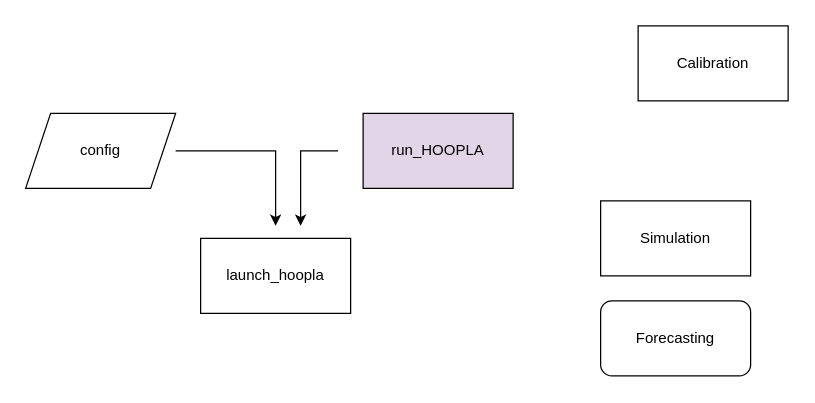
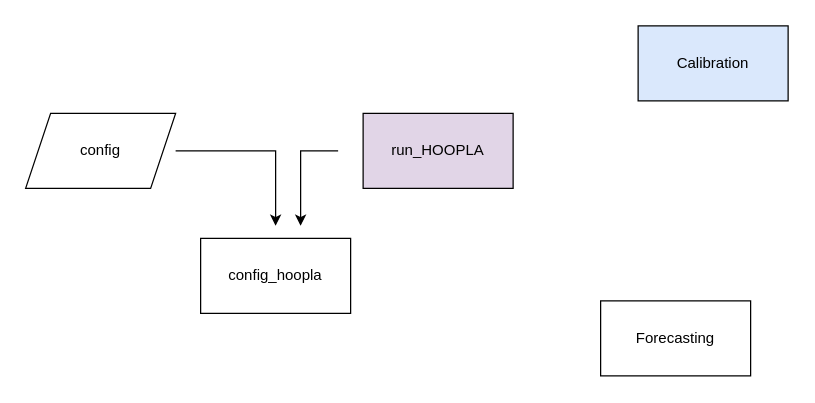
node "Calibration": fillcolor #ffffff -> #dae8fc
node "Simulation": removed
node "launch_hoopla": label "launch_hoopla" -> "config_hoopla"
node "Forecasting": shape rounded rectangle -> rectangle
